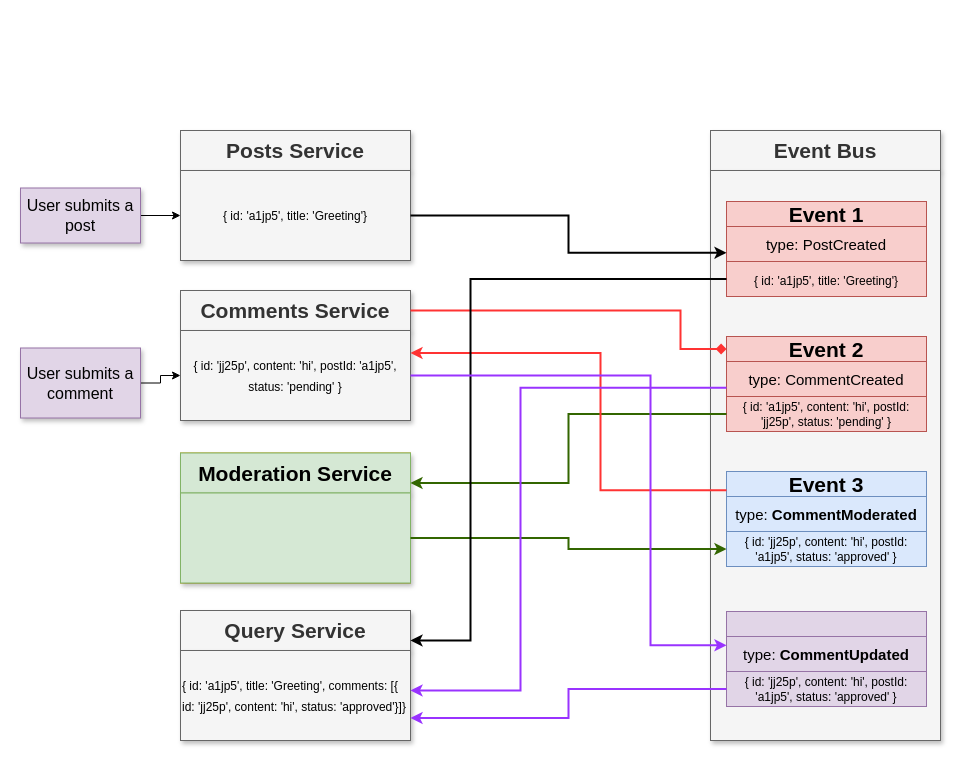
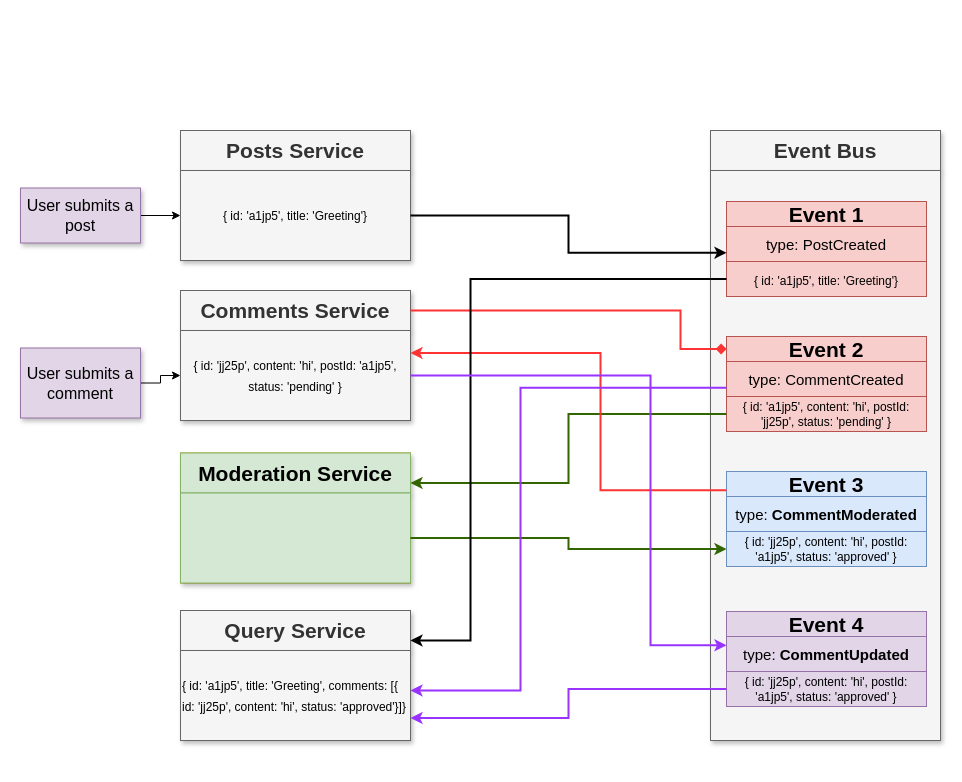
node "Event 4": added
